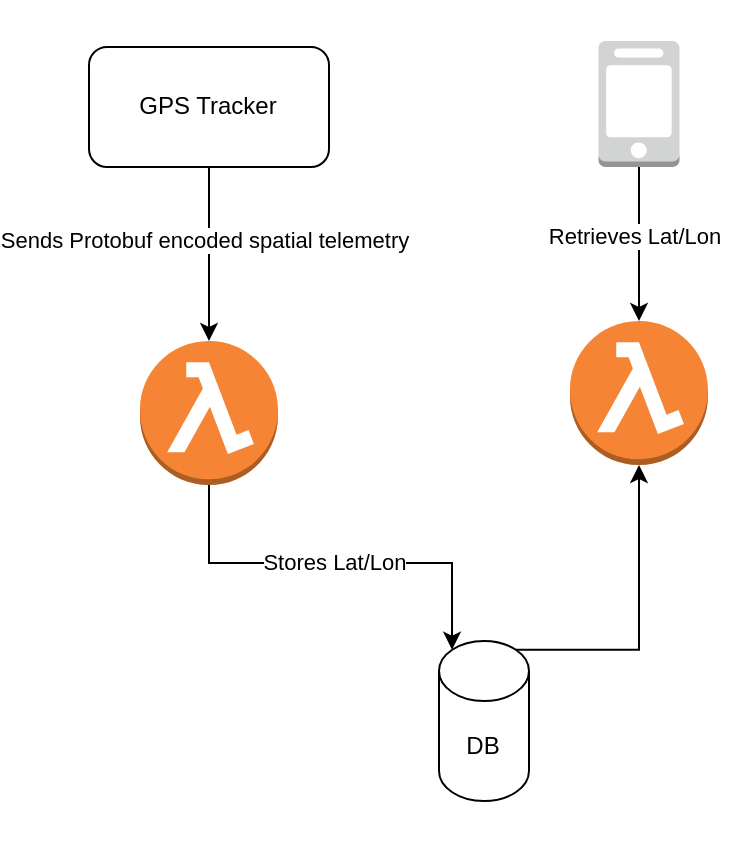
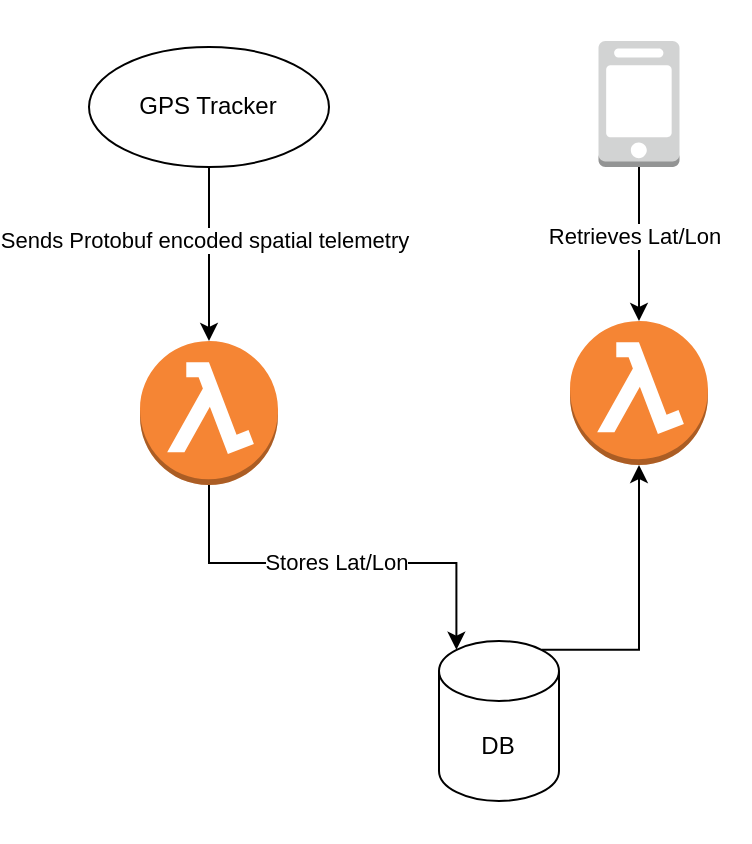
node "GPS Tracker": shape rounded rectangle -> ellipse
node "DB": size 90x160 -> 120x160
